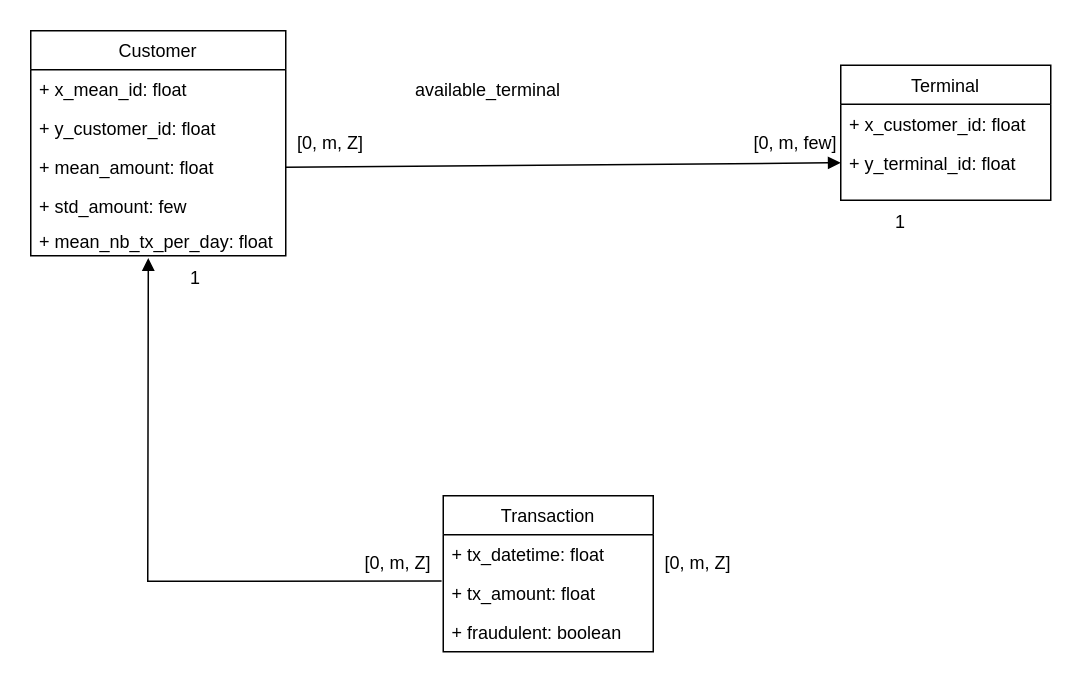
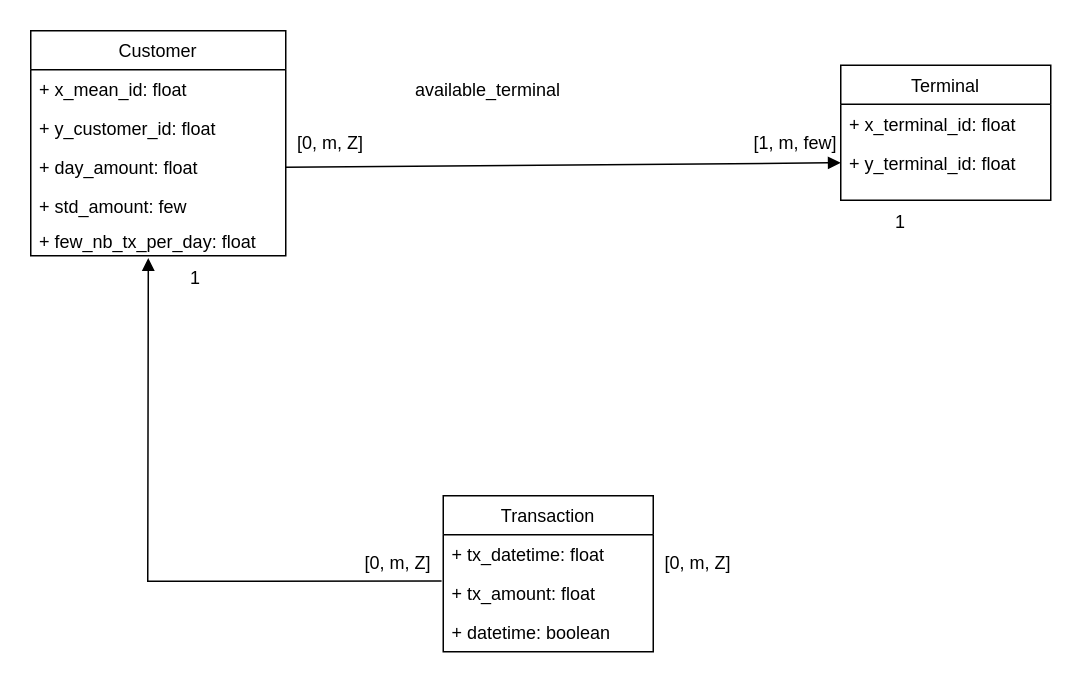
node "+ x_customer_id: float": label "+ x_customer_id: float" -> "+ x_terminal_id: float"
node "[0, m, few]": label "[0, m, few]" -> "[1, m, few]"
node "+ mean_amount: float": label "+ mean_amount: float" -> "+ day_amount: float"
node "+ mean_nb_tx_per_day: float": label "+ mean_nb_tx_per_day: float" -> "+ few_nb_tx_per_day: float"
node "+ fraudulent: boolean": label "+ fraudulent: boolean" -> "+ datetime: boolean"
